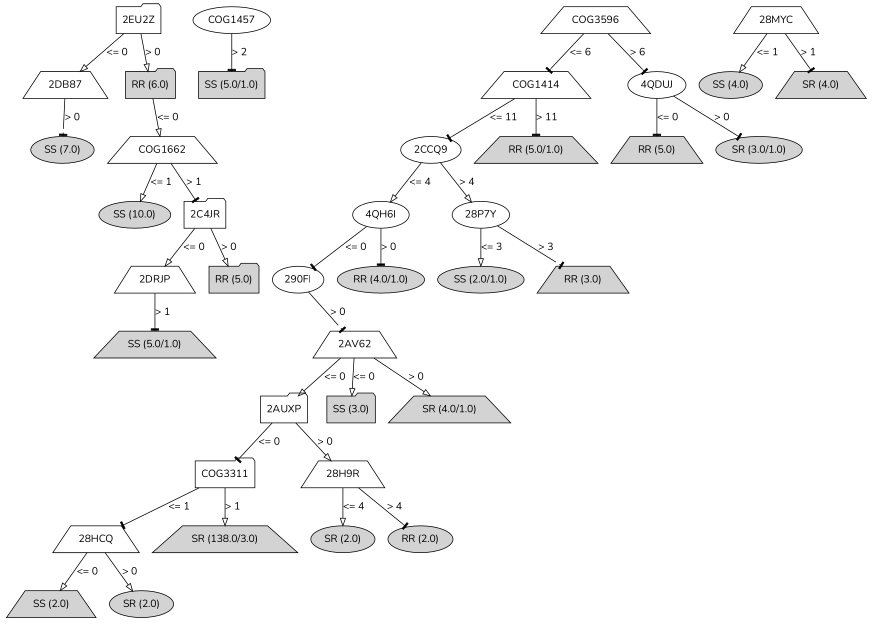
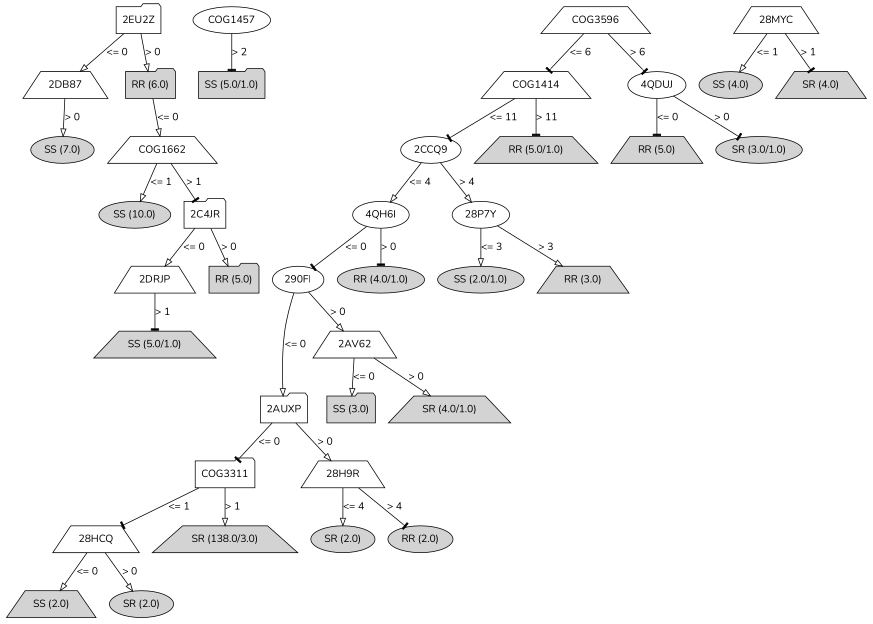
edge "2DB87" -> "SS (7.0)": arrowhead tee -> onormal
edge "28P7Y" -> "RR (3.0)": arrowhead tee -> onormal
edge "290FI" -> "2AV62": arrowhead tee -> onormal
edge "2AV62" -> "2AUXP": now "290FI" -> "2AUXP"
